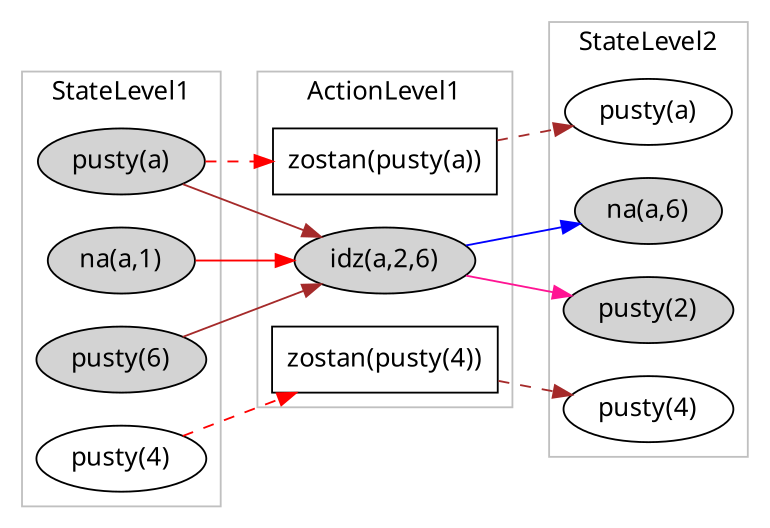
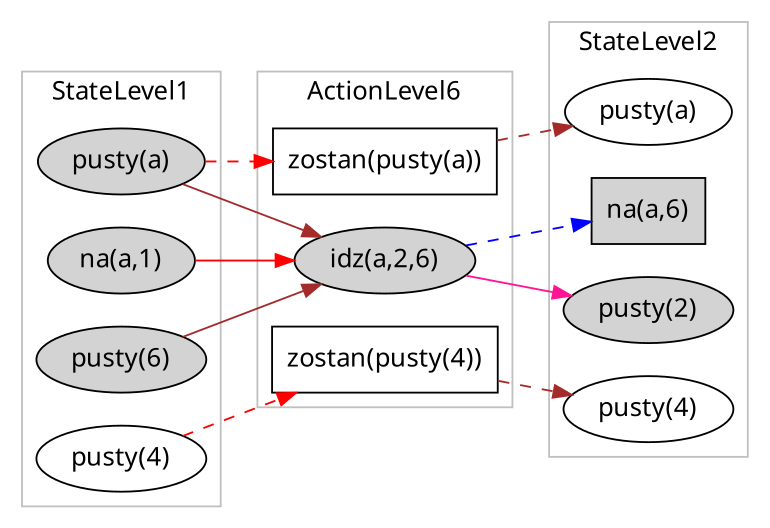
cluster "ActionLevel1": label "ActionLevel1" -> "ActionLevel6"
node "na(a,6)": shape ellipse -> box
edge "idz(a,2,6)" -> "na(a,6)": style solid -> dashed
